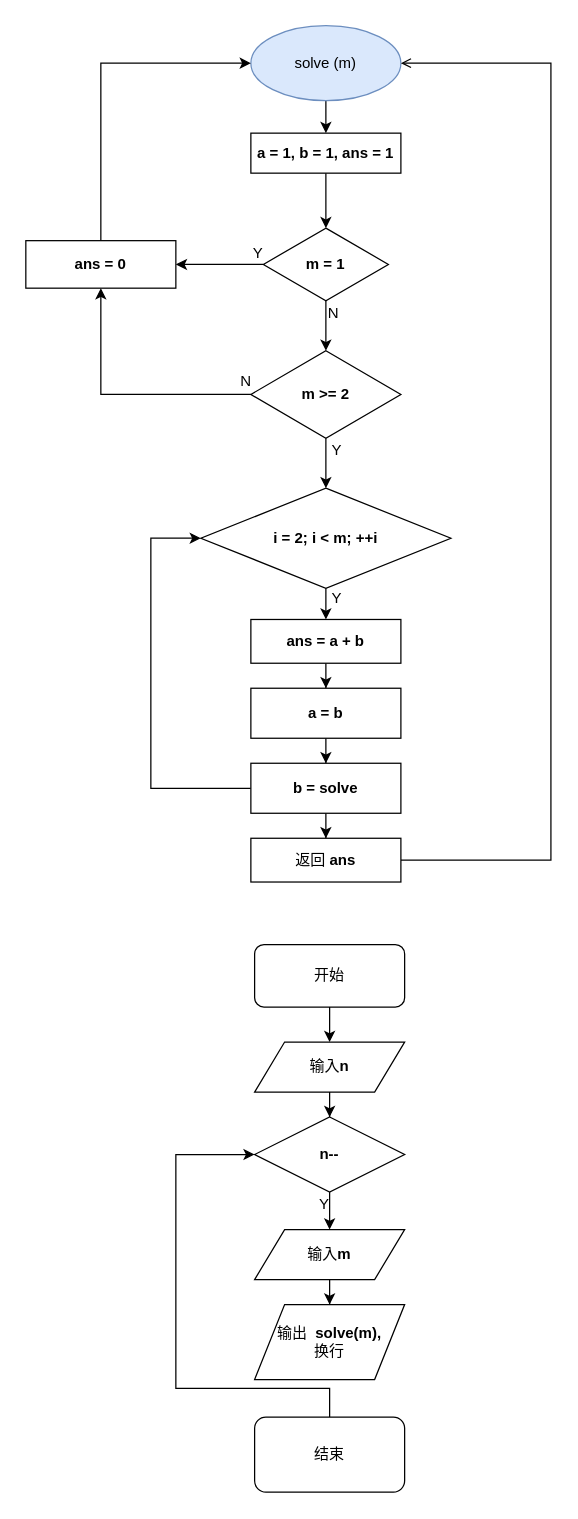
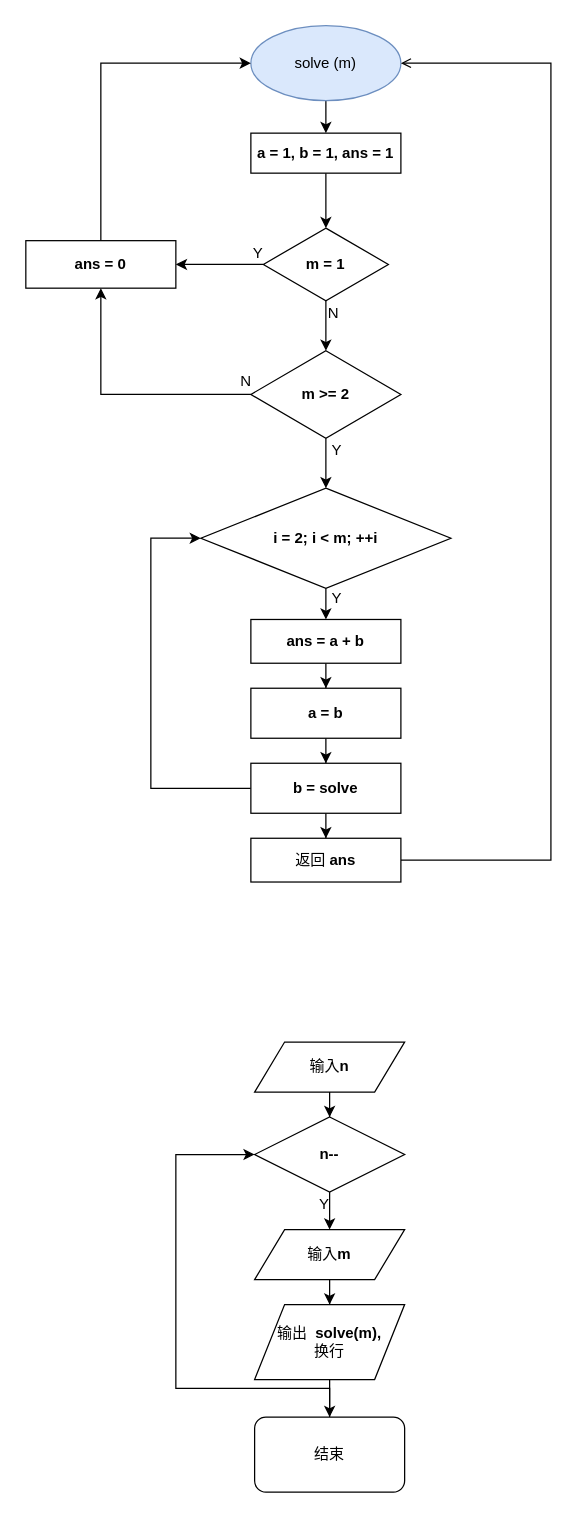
node "开始": removed
edge "开始" -> "输入n": removed
edge "输出 solve(m), 换行" -> "结束": added
